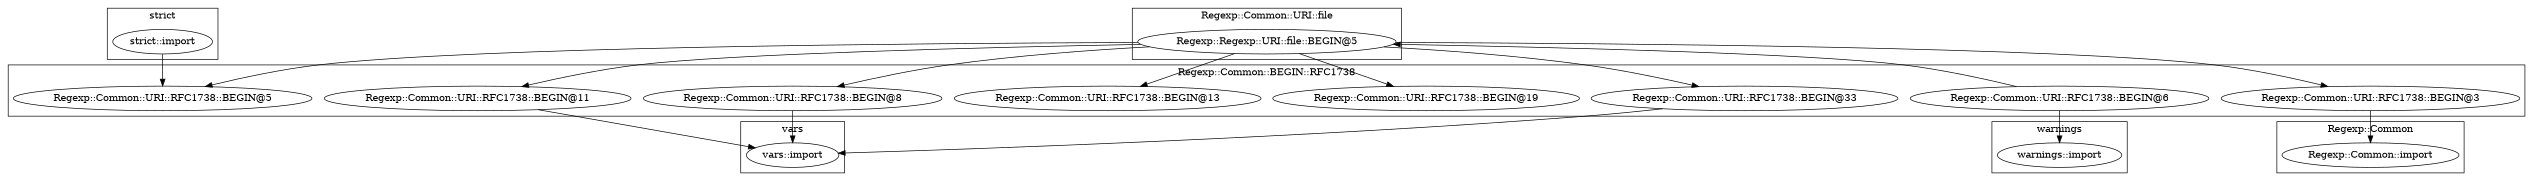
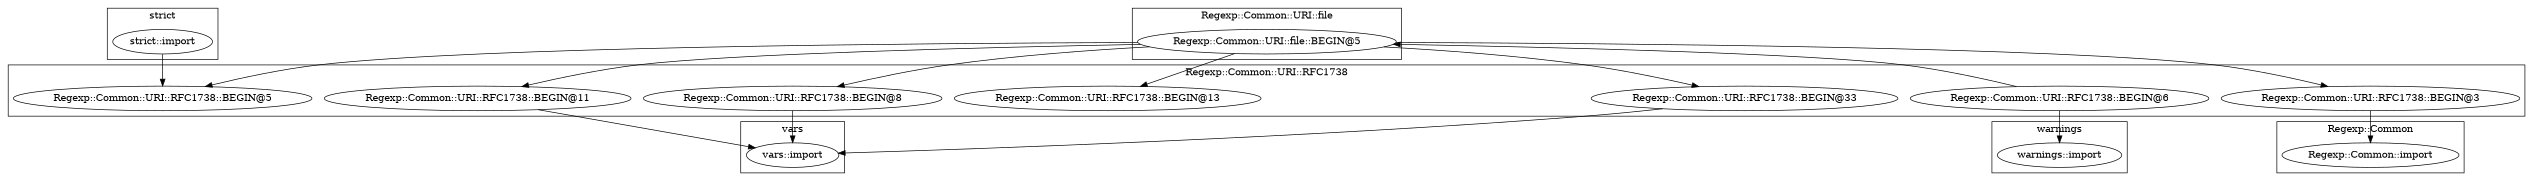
node "Regexp::Regexp::URI::file::BEGIN@5": label "Regexp::Regexp::URI::file::BEGIN@5" -> "Regexp::Common::URI::file::BEGIN@5"
cluster "Regexp::Common::BEGIN::RFC1738": label "Regexp::Common::BEGIN::RFC1738" -> "Regexp::Common::URI::RFC1738"
node "Regexp::Common::URI::RFC1738::BEGIN@19": removed
